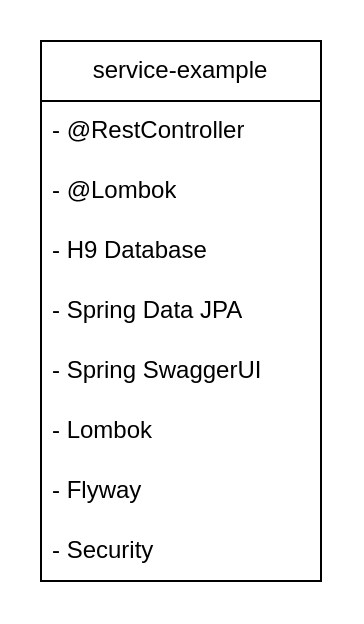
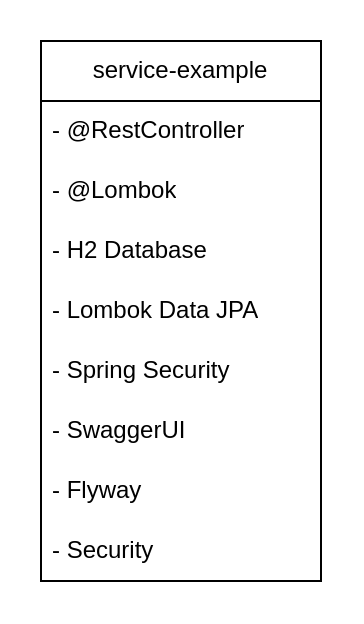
node "- H9 Database": label "- H9 Database" -> "- H2 Database"
node "- Spring Data JPA": label "- Spring Data JPA" -> "- Lombok Data JPA"
node "- Spring SwaggerUI": label "- Spring SwaggerUI" -> "- Spring Security"
node "- Lombok": label "- Lombok" -> "- SwaggerUI"
